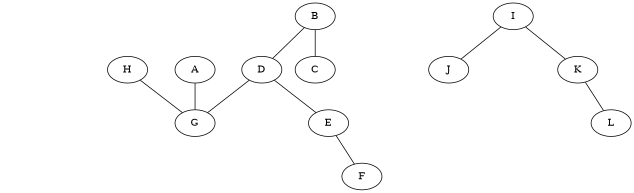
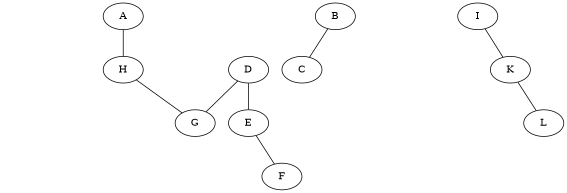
edge "B" -- "D": removed
node "J": removed
edge "A" -- "G": now "A" -- "H"
